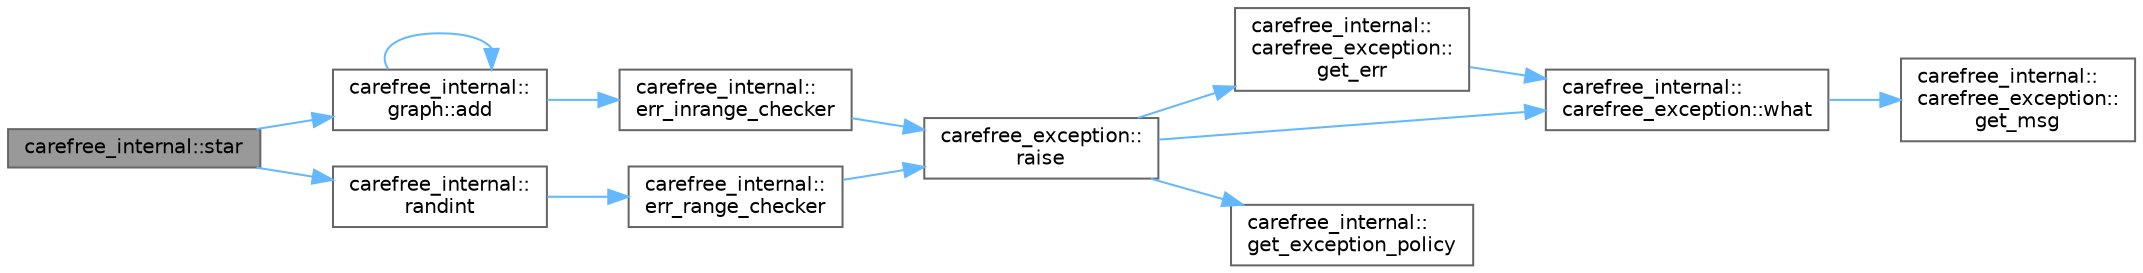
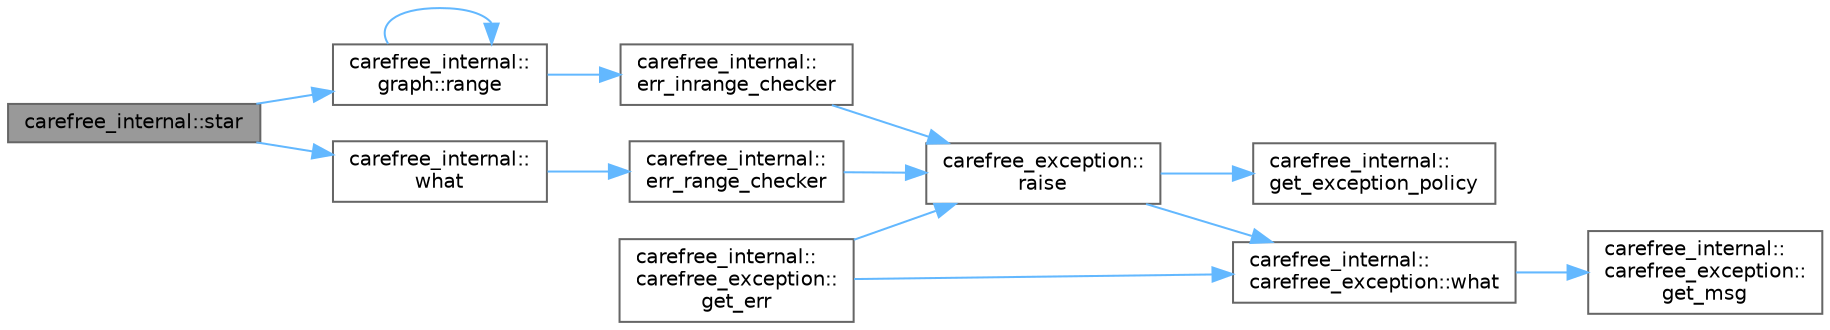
node "carefree_internal:: graph::add": label "carefree_internal:: graph::add" -> "carefree_internal:: graph::range"
edge "carefree_exception:: raise" -> "carefree_internal:: carefree_exception:: get_err": reversed
node "carefree_internal:: randint": label "carefree_internal:: randint" -> "carefree_internal:: what"
